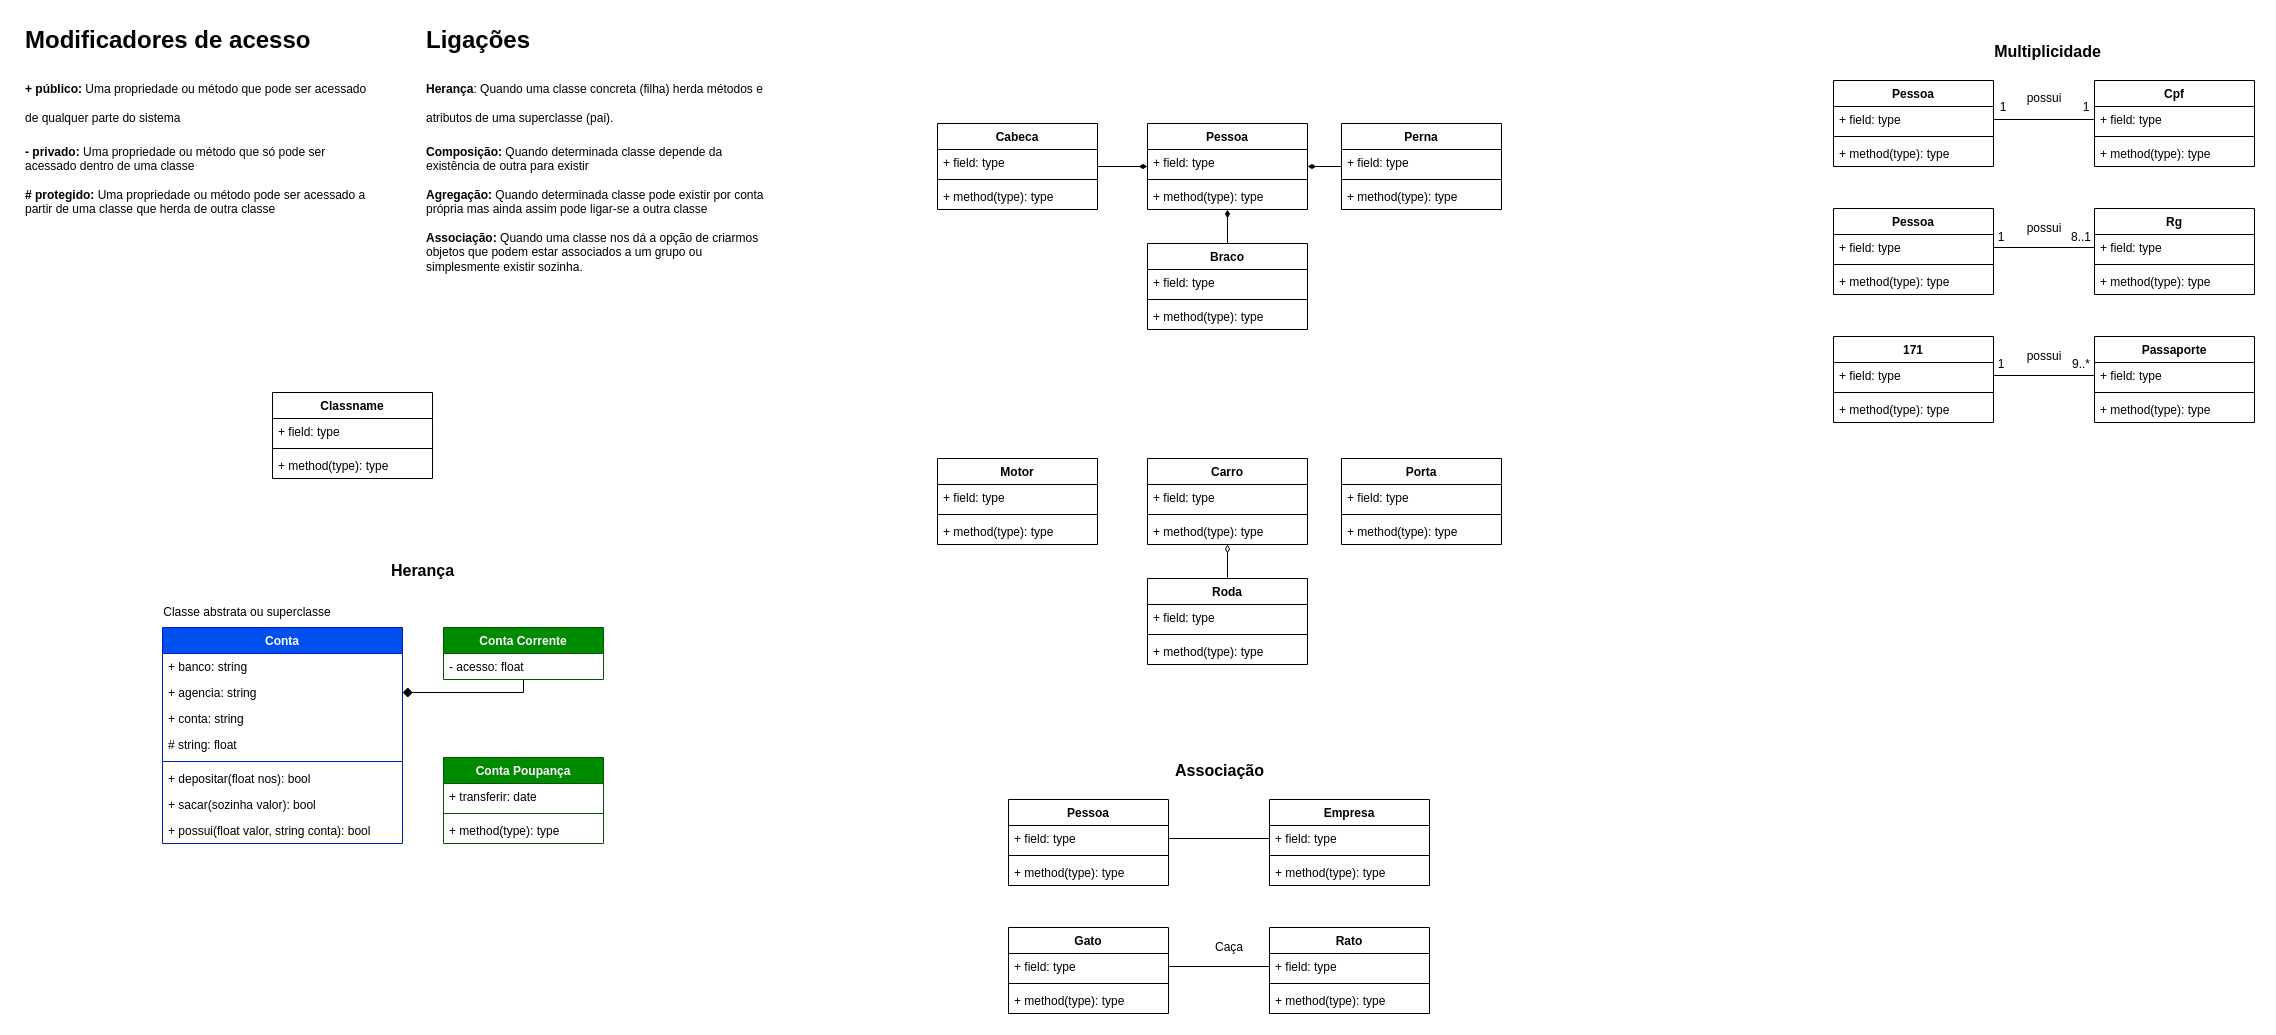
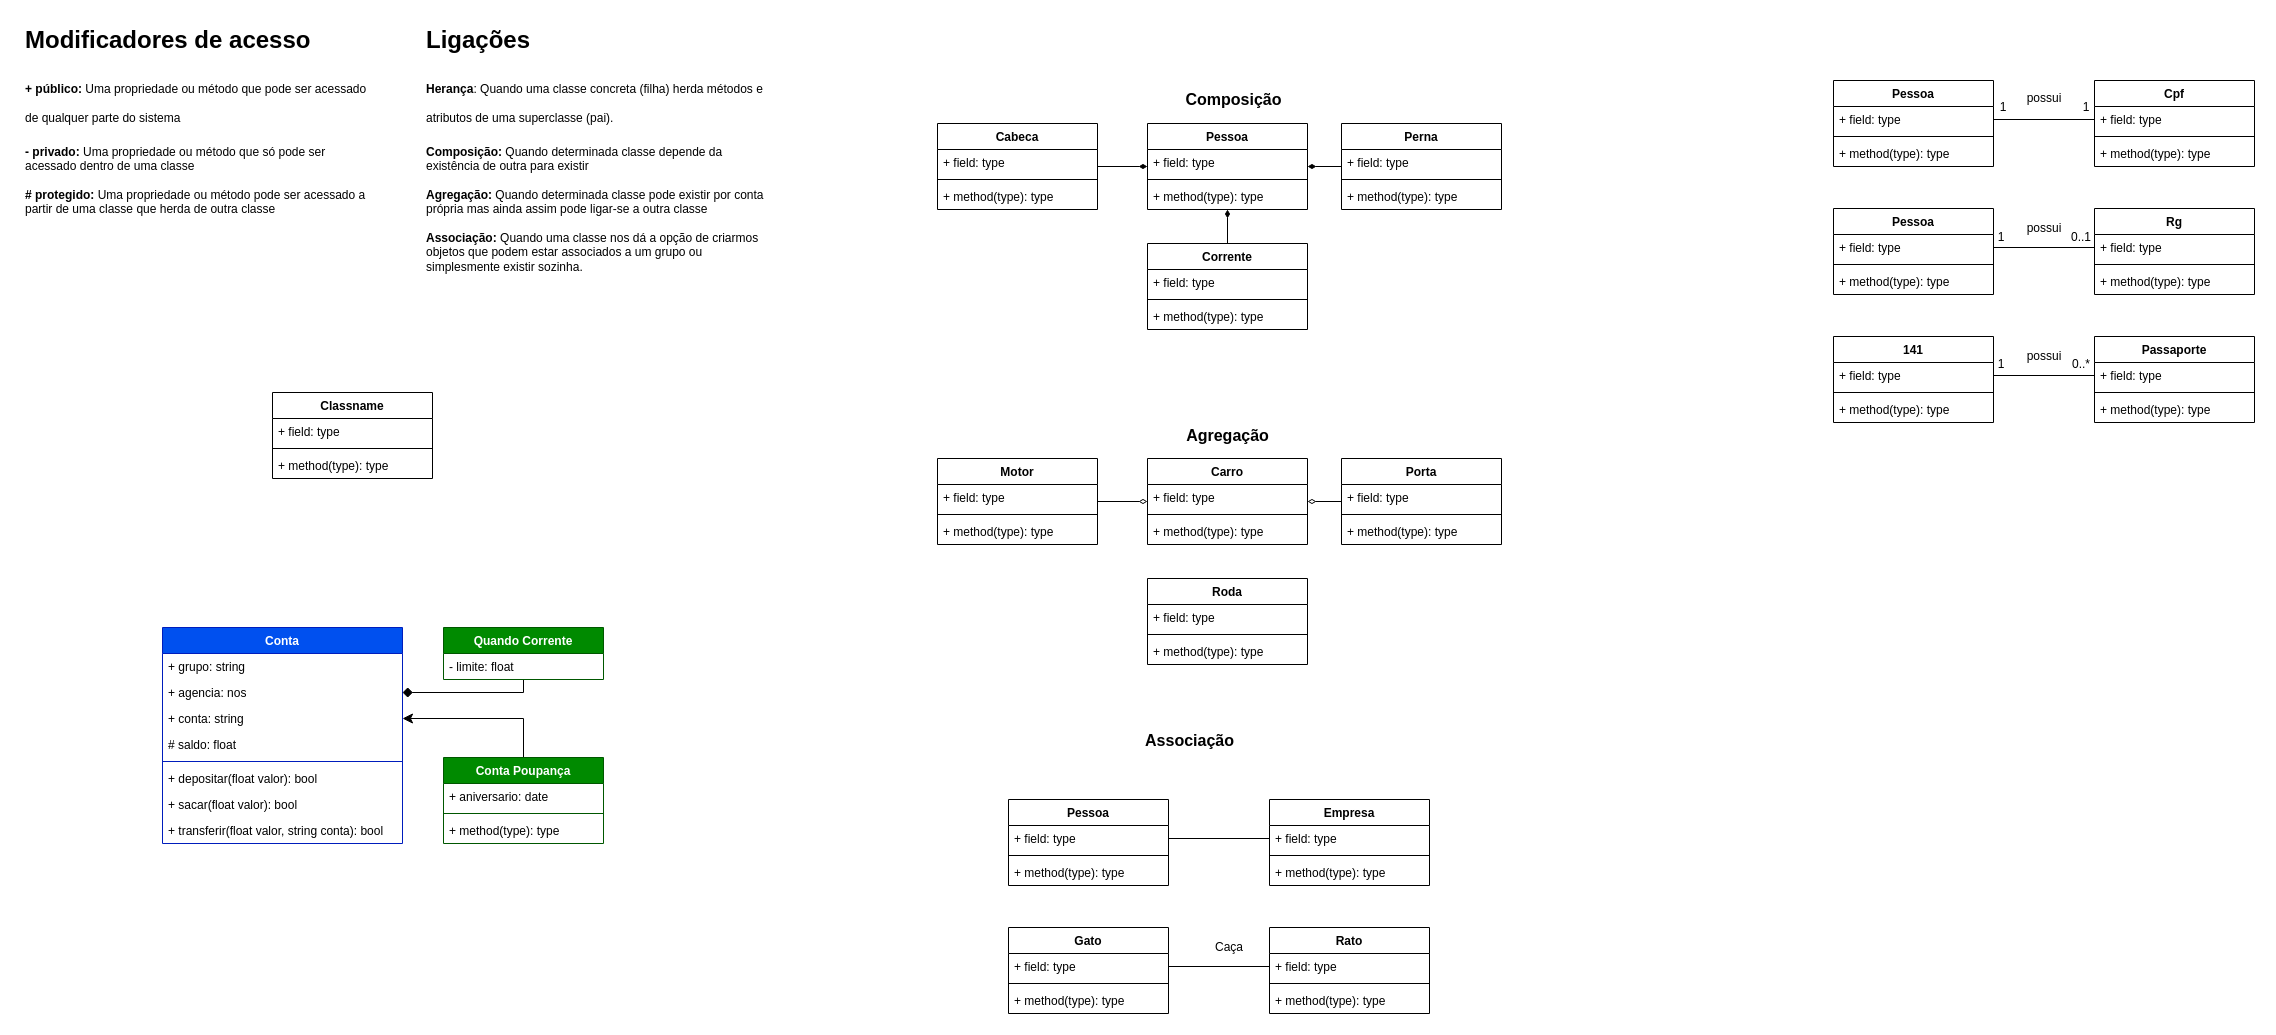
node "Multiplicidade": removed
node "Composição": added
node "8..1": label "8..1" -> "0..1"
node "Braco": label "Braco" -> "Corrente"
node "171": label "171" -> "141"
node "9..*": label "9..*" -> "0..*"
node "Agregação": added
edge "Motor" -> "Carro": added
edge "Porta" -> "Carro": added
edge "Roda" -> "Carro": removed
node "Herança": removed
node "Classe abstrata ou superclasse": removed
node "Conta Corrente": label "Conta Corrente" -> "Quando Corrente"
node "+ banco: string": label "+ banco: string" -> "+ grupo: string"
node "- acesso: float": label "- acesso: float" -> "- limite: float"
node "+ agencia: string": label "+ agencia: string" -> "+ agencia: nos"
edge "Conta Poupança" -> "+ conta: string": added
node "# string: float": label "# string: float" -> "# saldo: float"
node "Associação": moved (1219, 771) -> (1189, 741)
node "+ depositar(float nos): bool": label "+ depositar(float nos): bool" -> "+ depositar(float valor): bool"
node "+ transferir: date": label "+ transferir: date" -> "+ aniversario: date"
node "+ sacar(sozinha valor): bool": label "+ sacar(sozinha valor): bool" -> "+ sacar(float valor): bool"
node "+ possui(float valor, string conta): bool": label "+ possui(float valor, string conta): bool" -> "+ transferir(float valor, string conta): bool"
